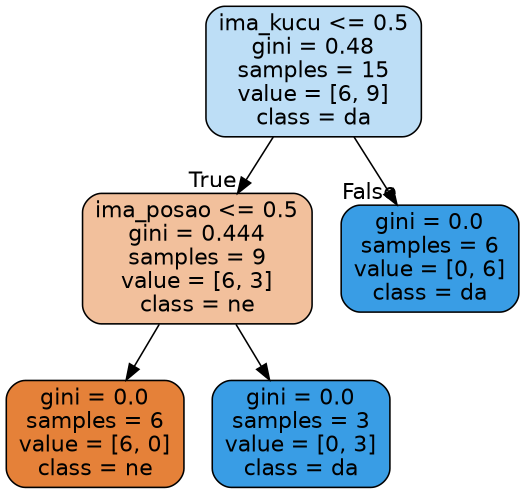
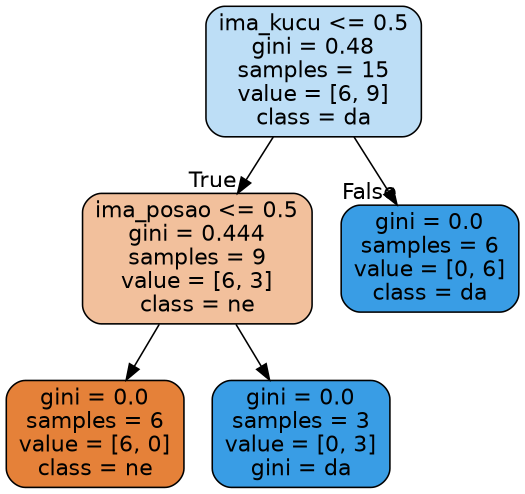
node "gini = 0.0 samples = 3 value = [0, 3] class = da": label "gini = 0.0 samples = 3 value = [0, 3] class = da" -> "gini = 0.0 samples = 3 value = [0, 3] gini = da"
